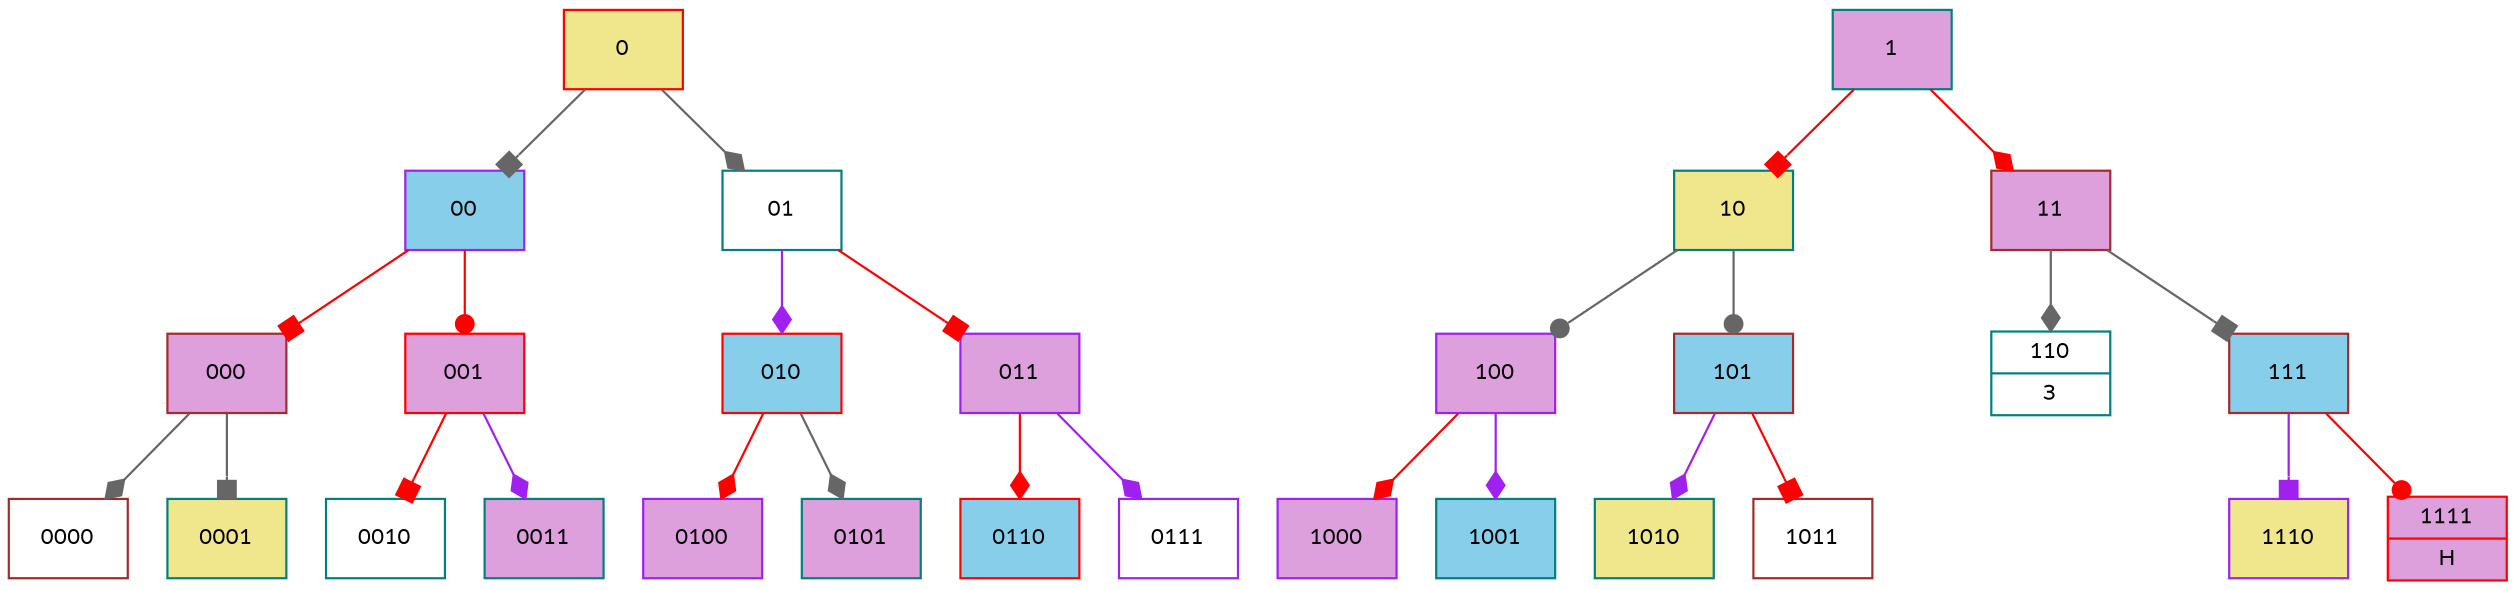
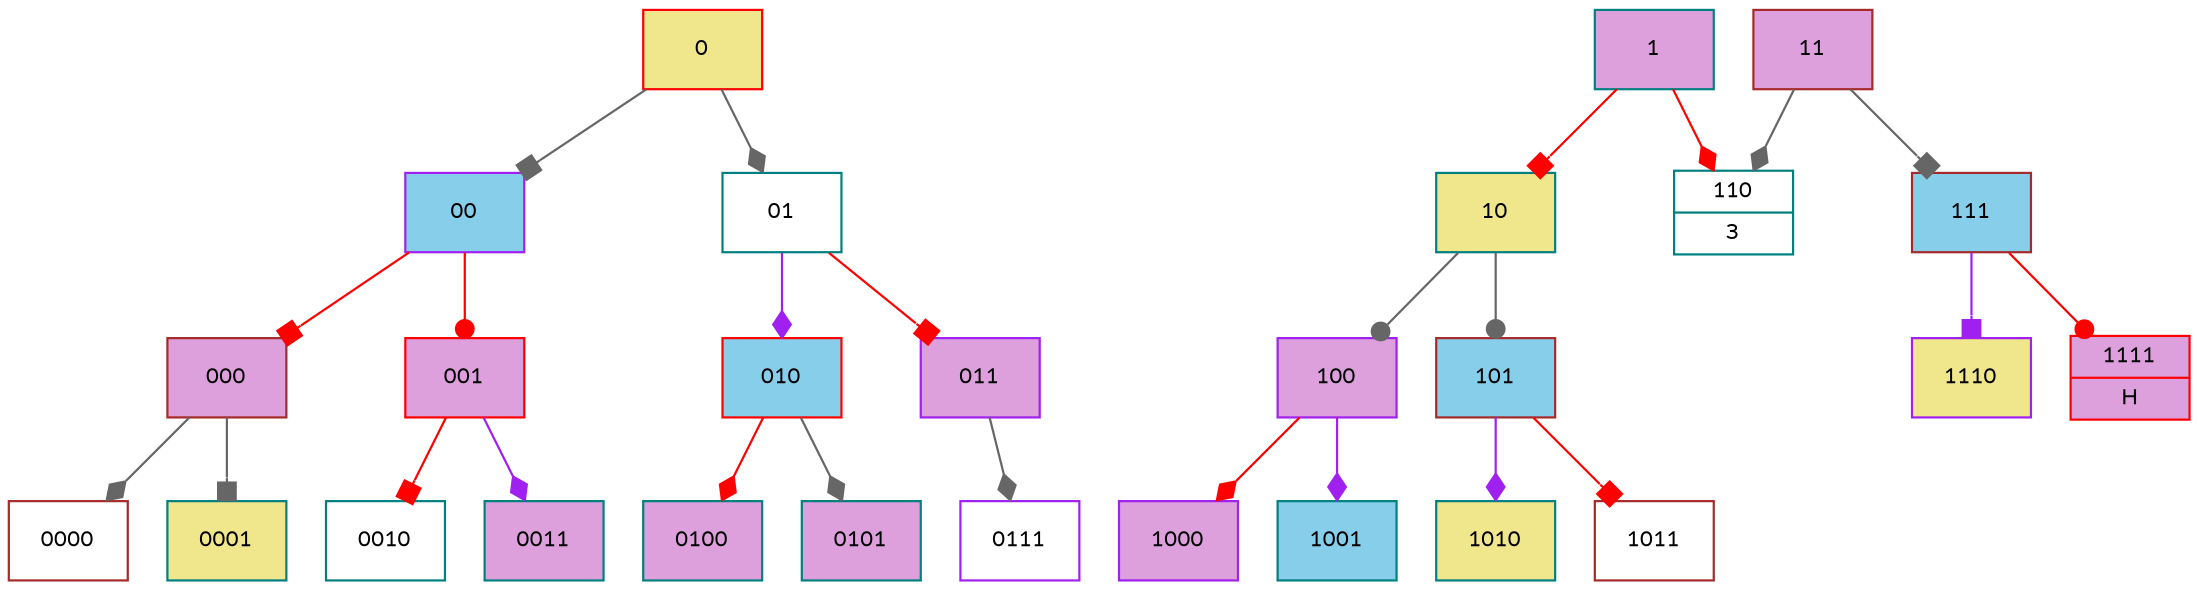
edge "1" -> "11": now "1" -> "110"
edge "011" -> "0111": color purple -> gray40
node "0100": color purple -> teal
node "0110": removed
